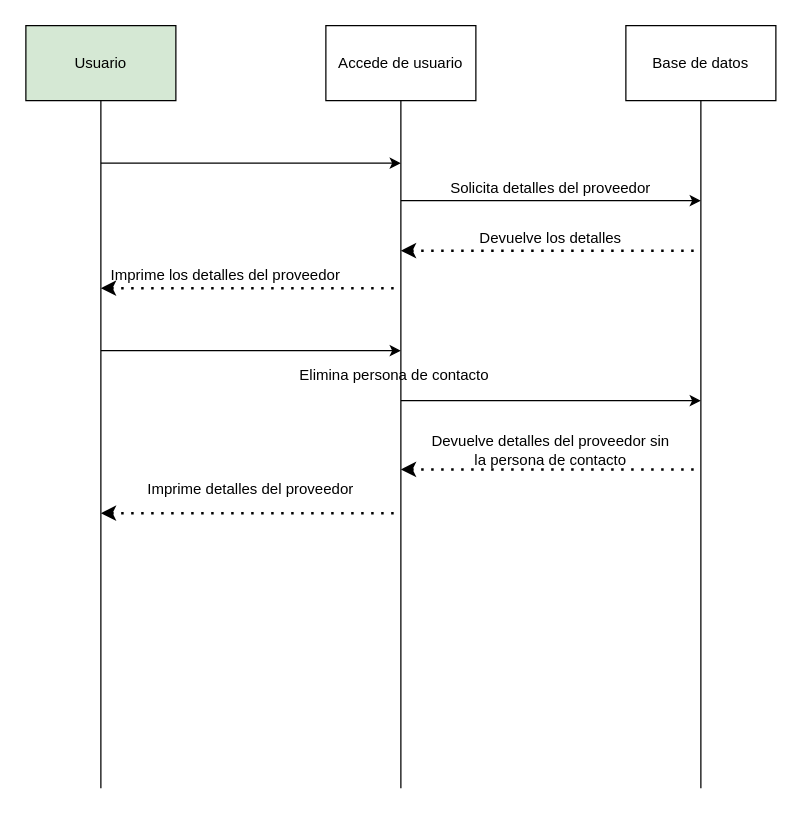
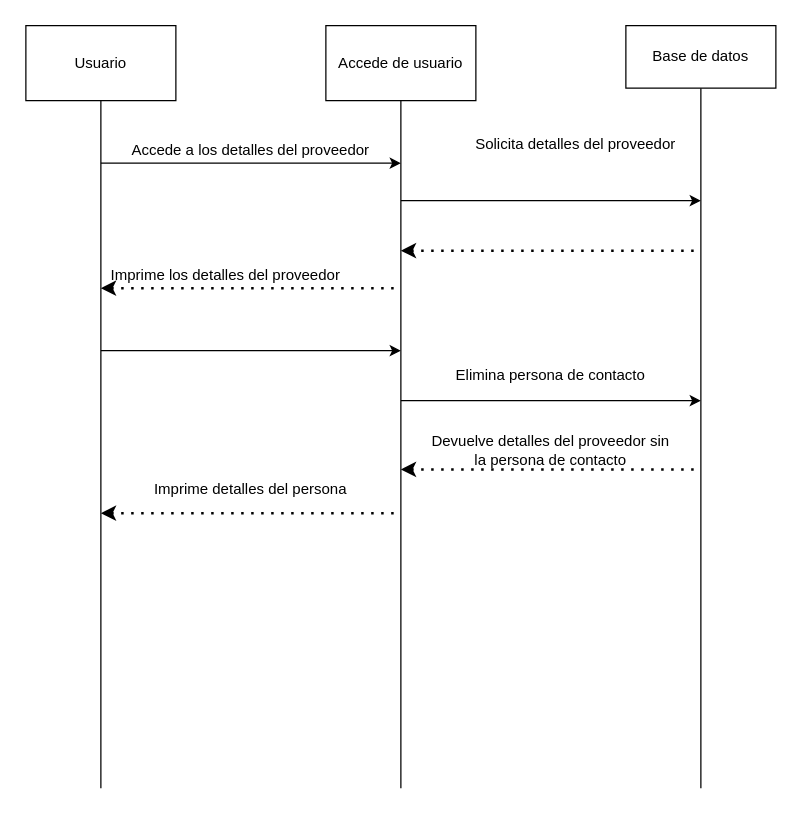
node "Usuario": fillcolor #d5e8d4 -> #ffffff
node "Base de datos": size 150x75 -> 150x63
node "Accede a los detalles del proveedor": added
node "Solicita detalles del proveedor": moved (551, 188) -> (576, 144)
node "Devuelve los detalles": removed
node "Elimina persona de contacto": moved (394, 376) -> (551, 376)
node "Imprime detalles del proveedor": label "Imprime detalles del proveedor" -> "Imprime detalles del persona"
